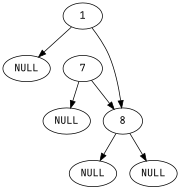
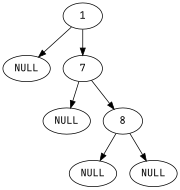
edge "1" -> "8": now "1" -> "7"
